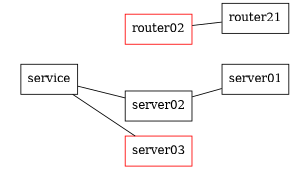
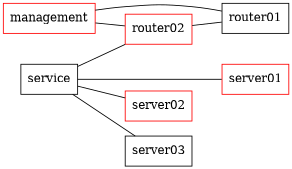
node "management": added
node "router21": label "router21" -> "router01"
edge "router02" -- "service": added
node "server01": color black -> red
edge "server01" -- "server02": now "server01" -- "service"
node "server02": color black -> red
node "server03": color red -> black
